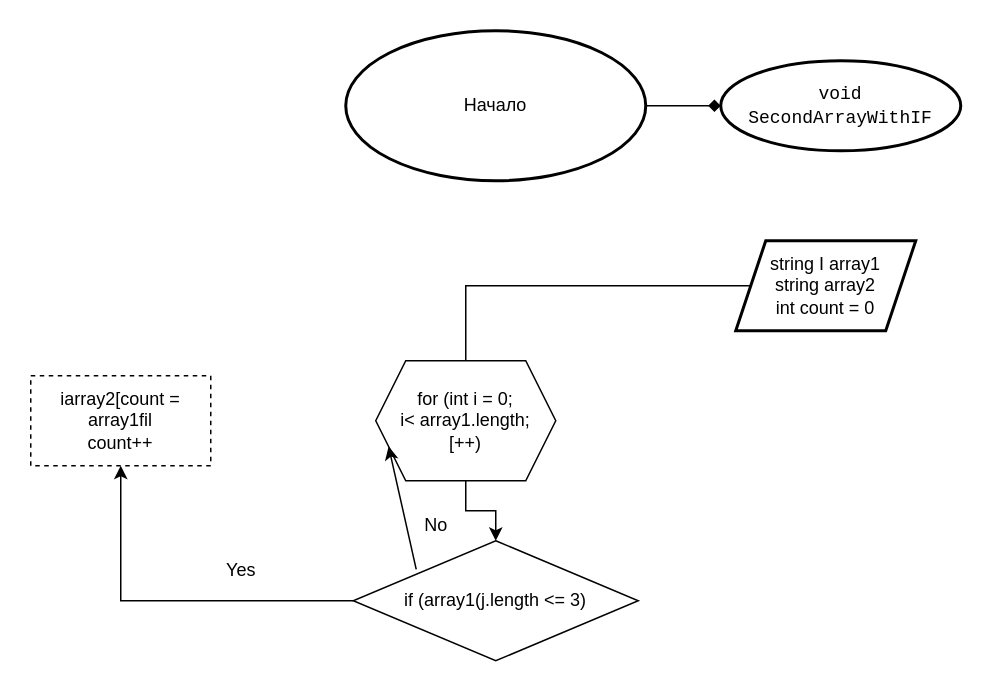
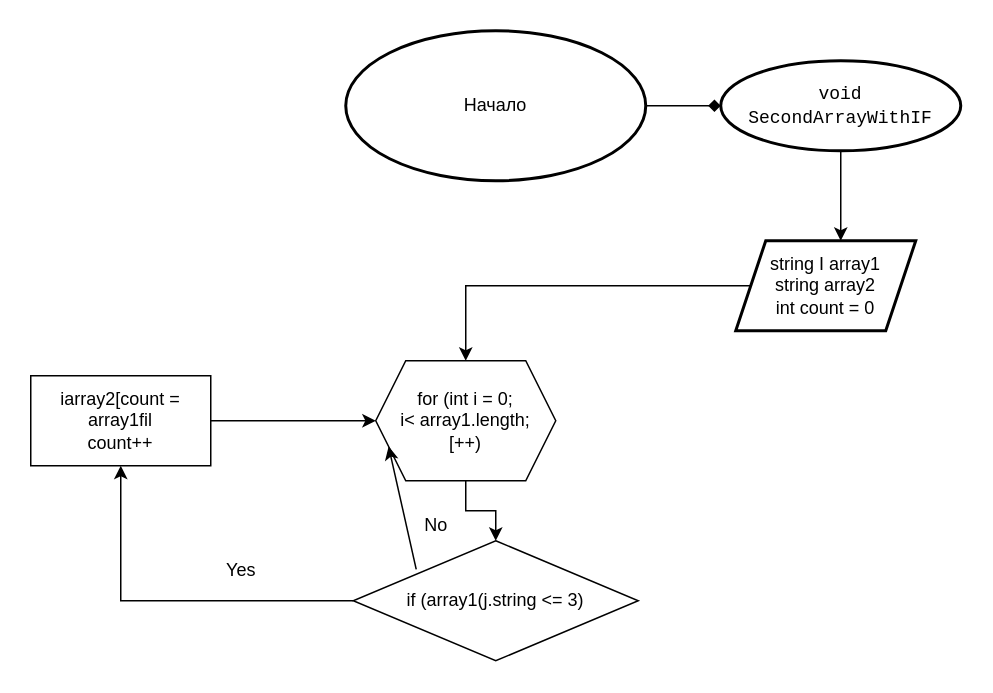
edge "void SecondArrayWithIF" -> "string I array1 string array2 int count = 0": added
edge "string I array1 string array2 int count = 0" -- "for (int i = 0; i< array1.length; [++)": arrowhead none -> classic
node "iarray2[count = array1fil count++": style dashed -> solid
edge "iarray2[count = array1fil count++" -> "for (int i = 0; i< array1.length; [++)": added
node "if (array1(j.length <= 3)": label "if (array1(j.length <= 3)" -> "if (array1(j.string <= 3)"
